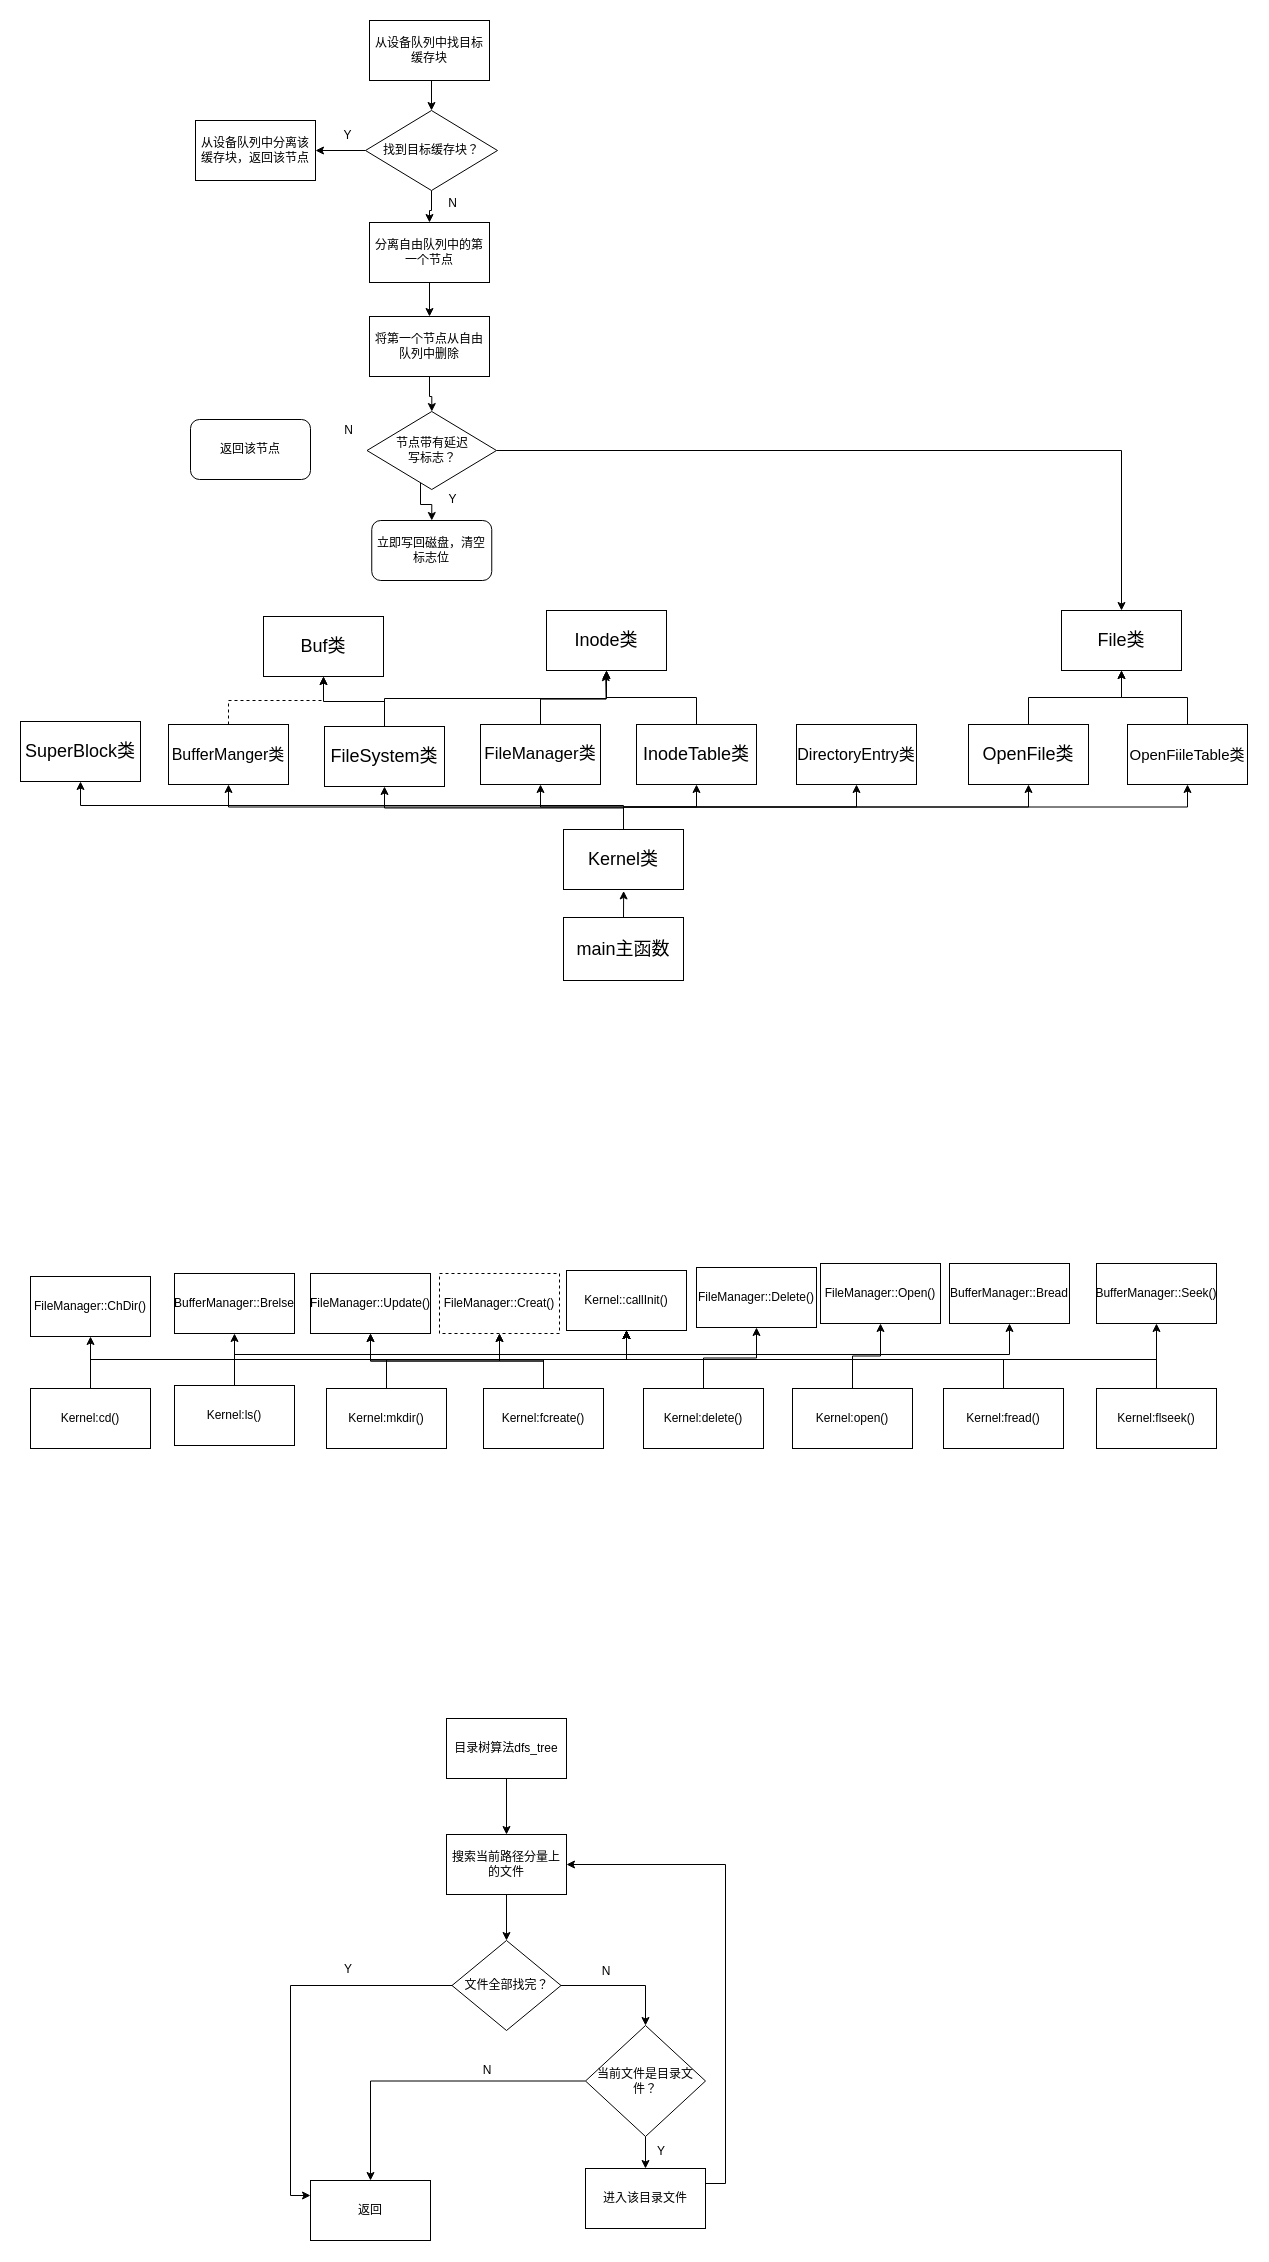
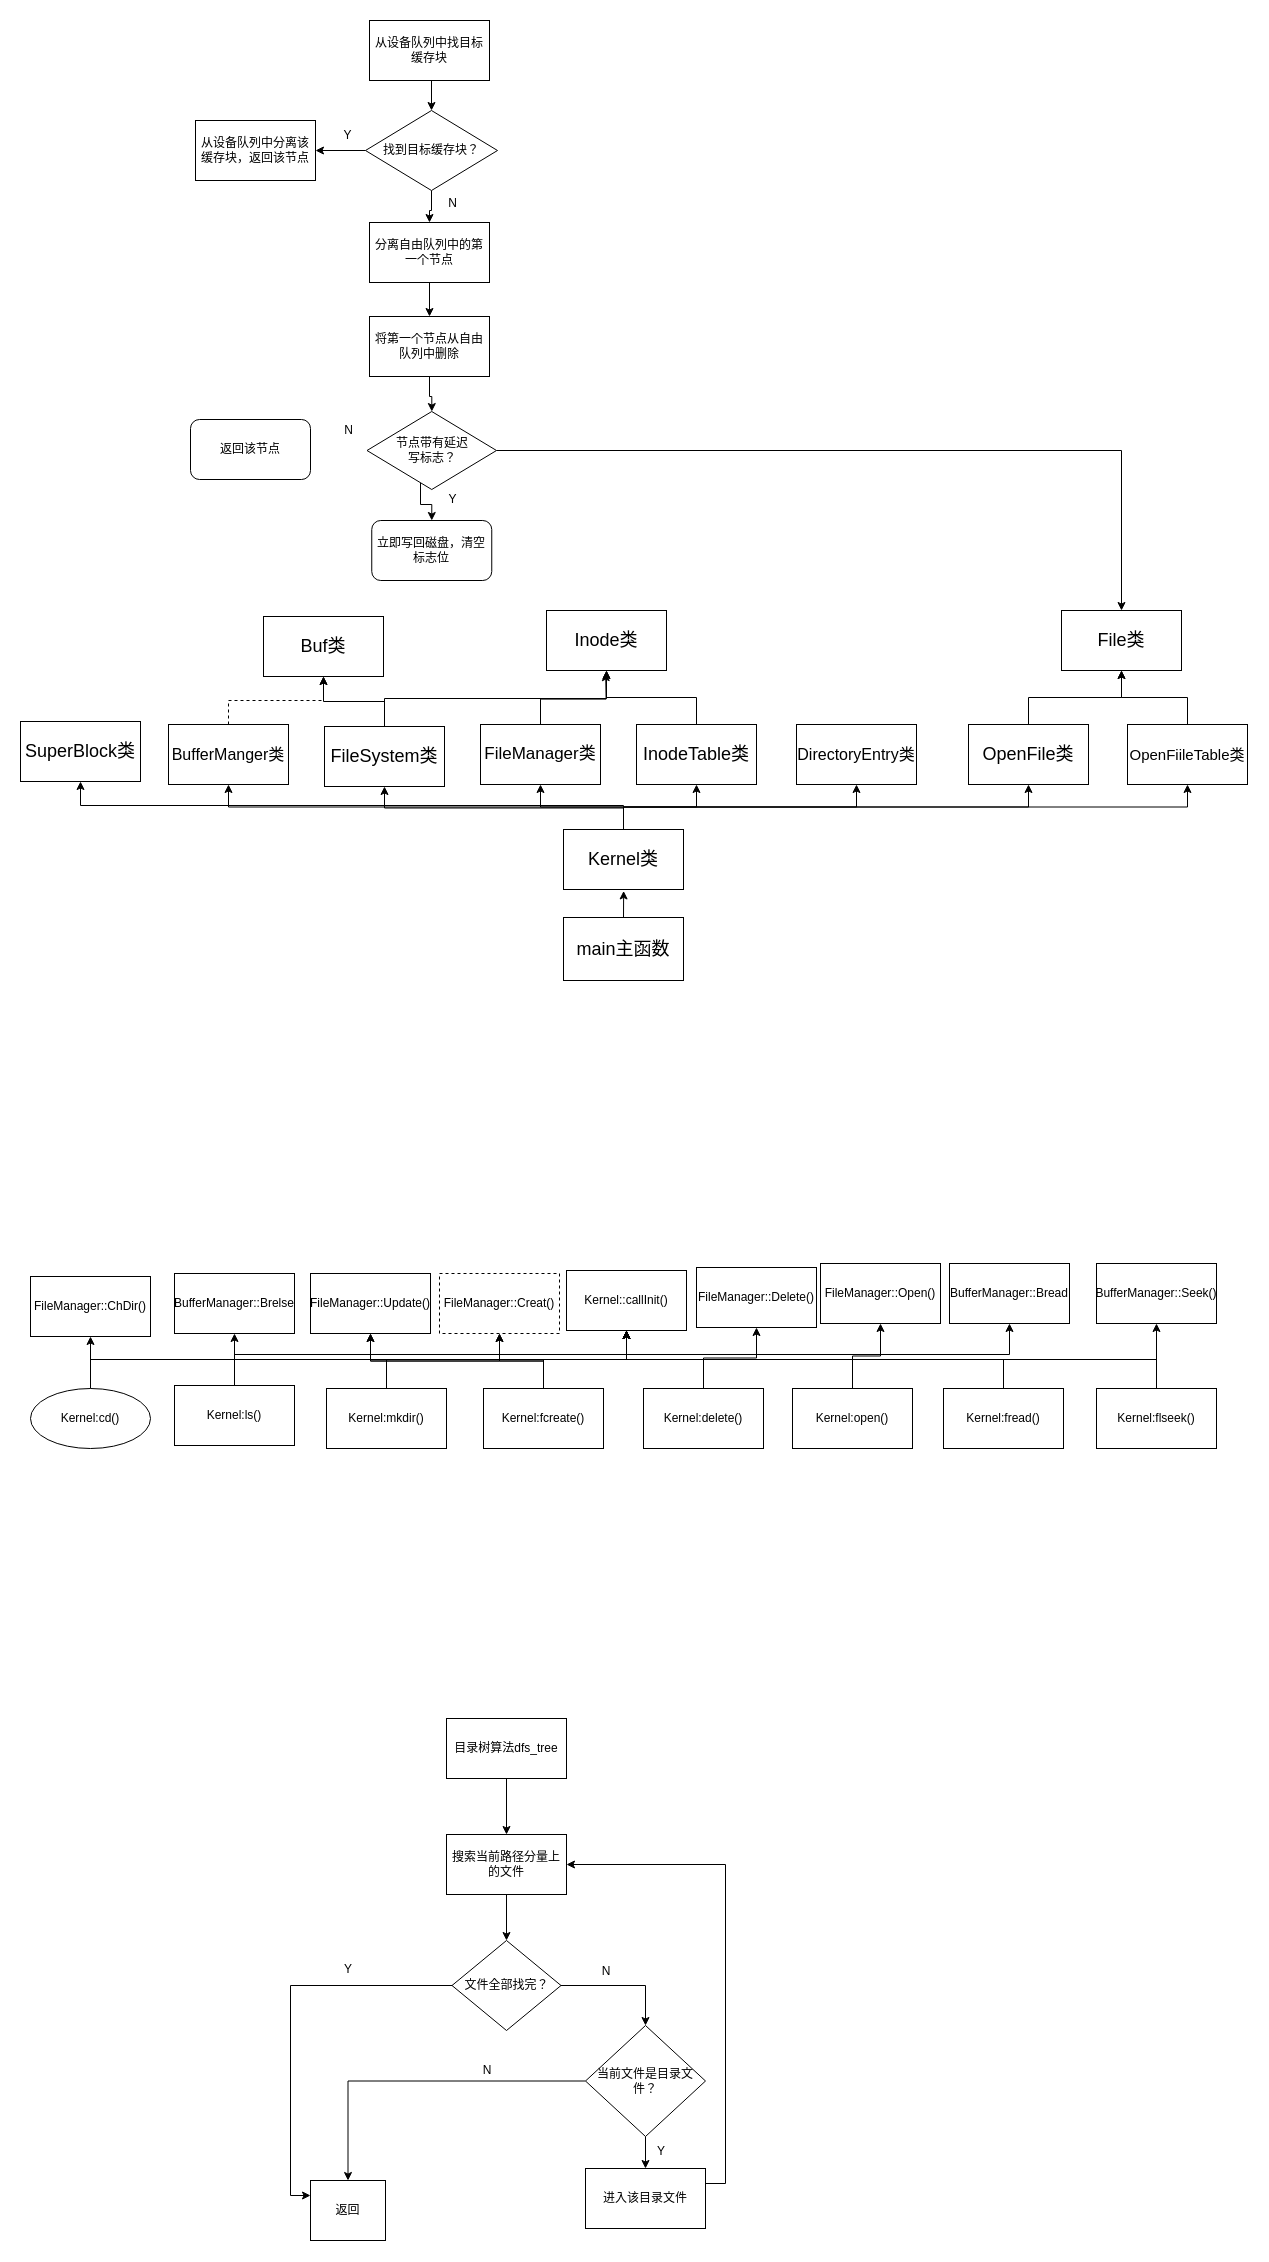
node "Kernel:cd()": shape rectangle -> ellipse
node "返回": size 120x60 -> 75x60
